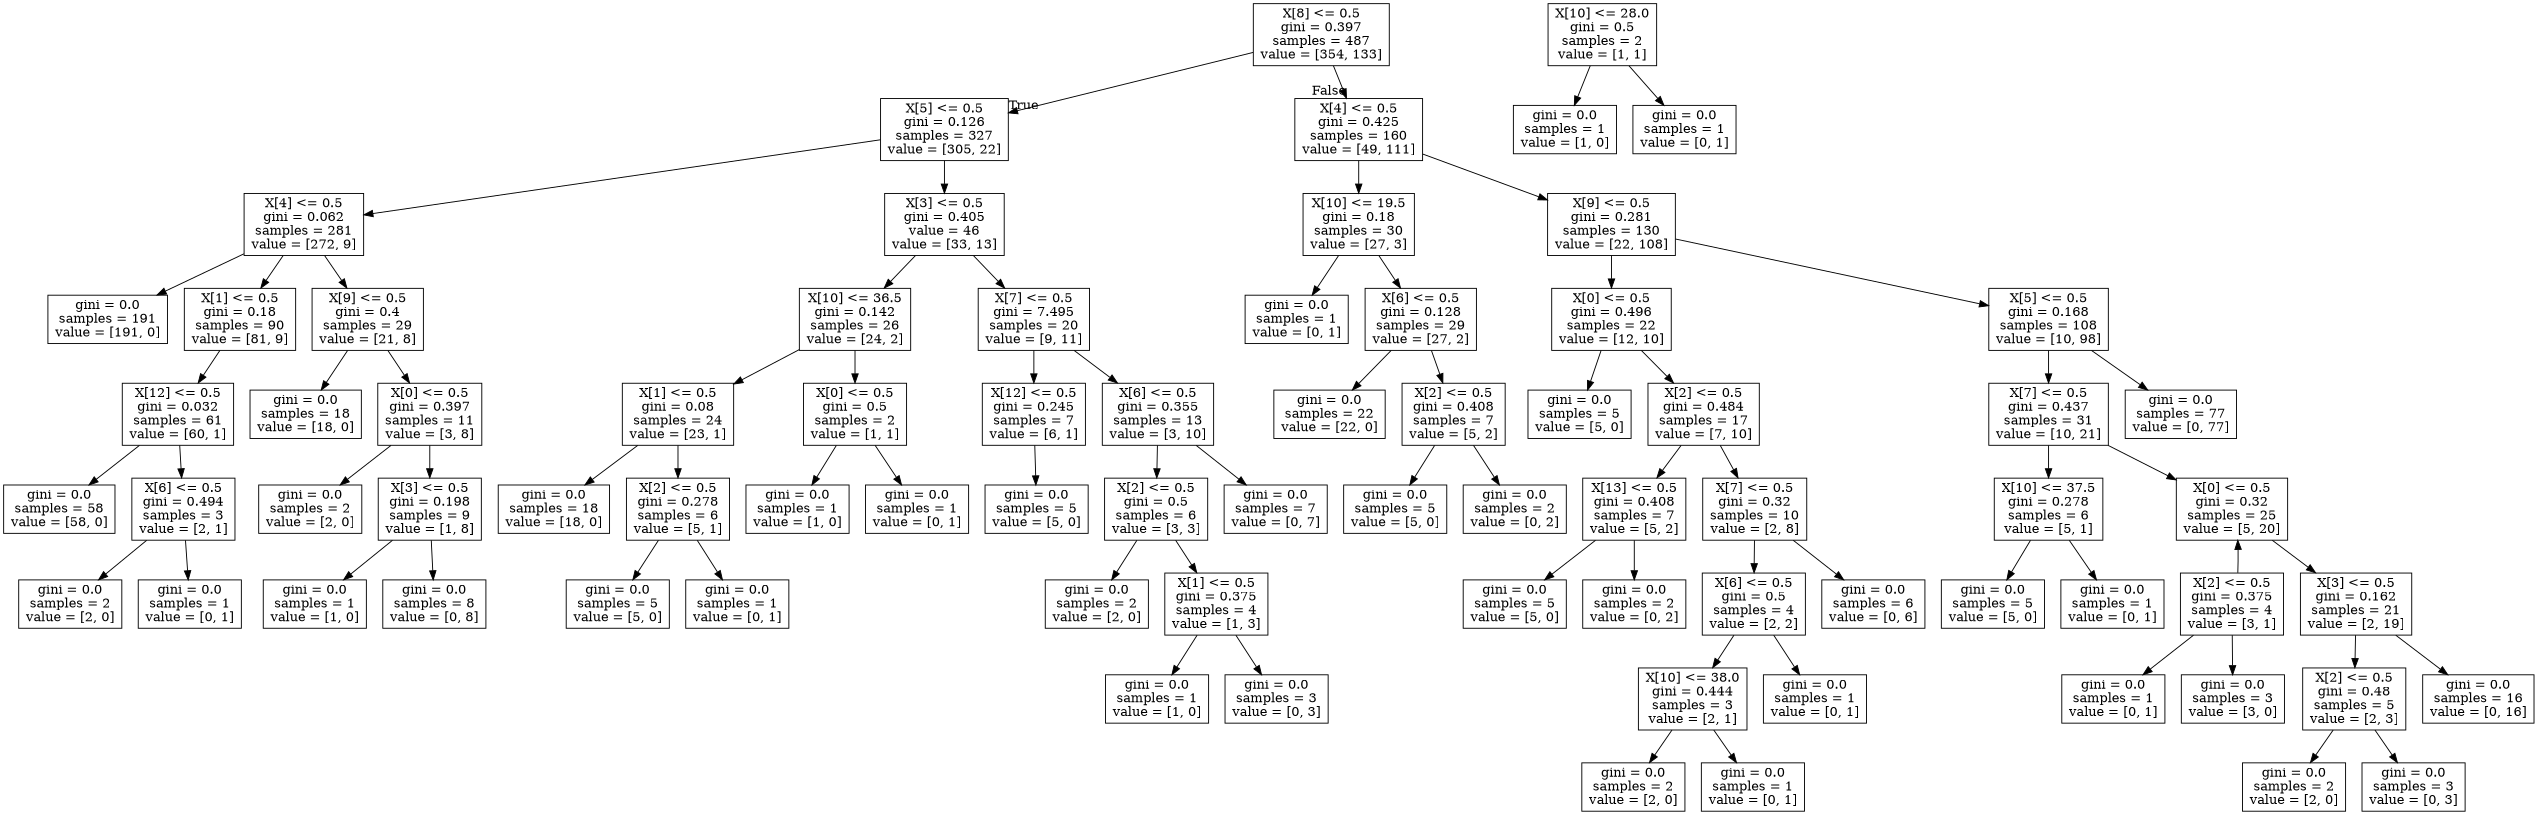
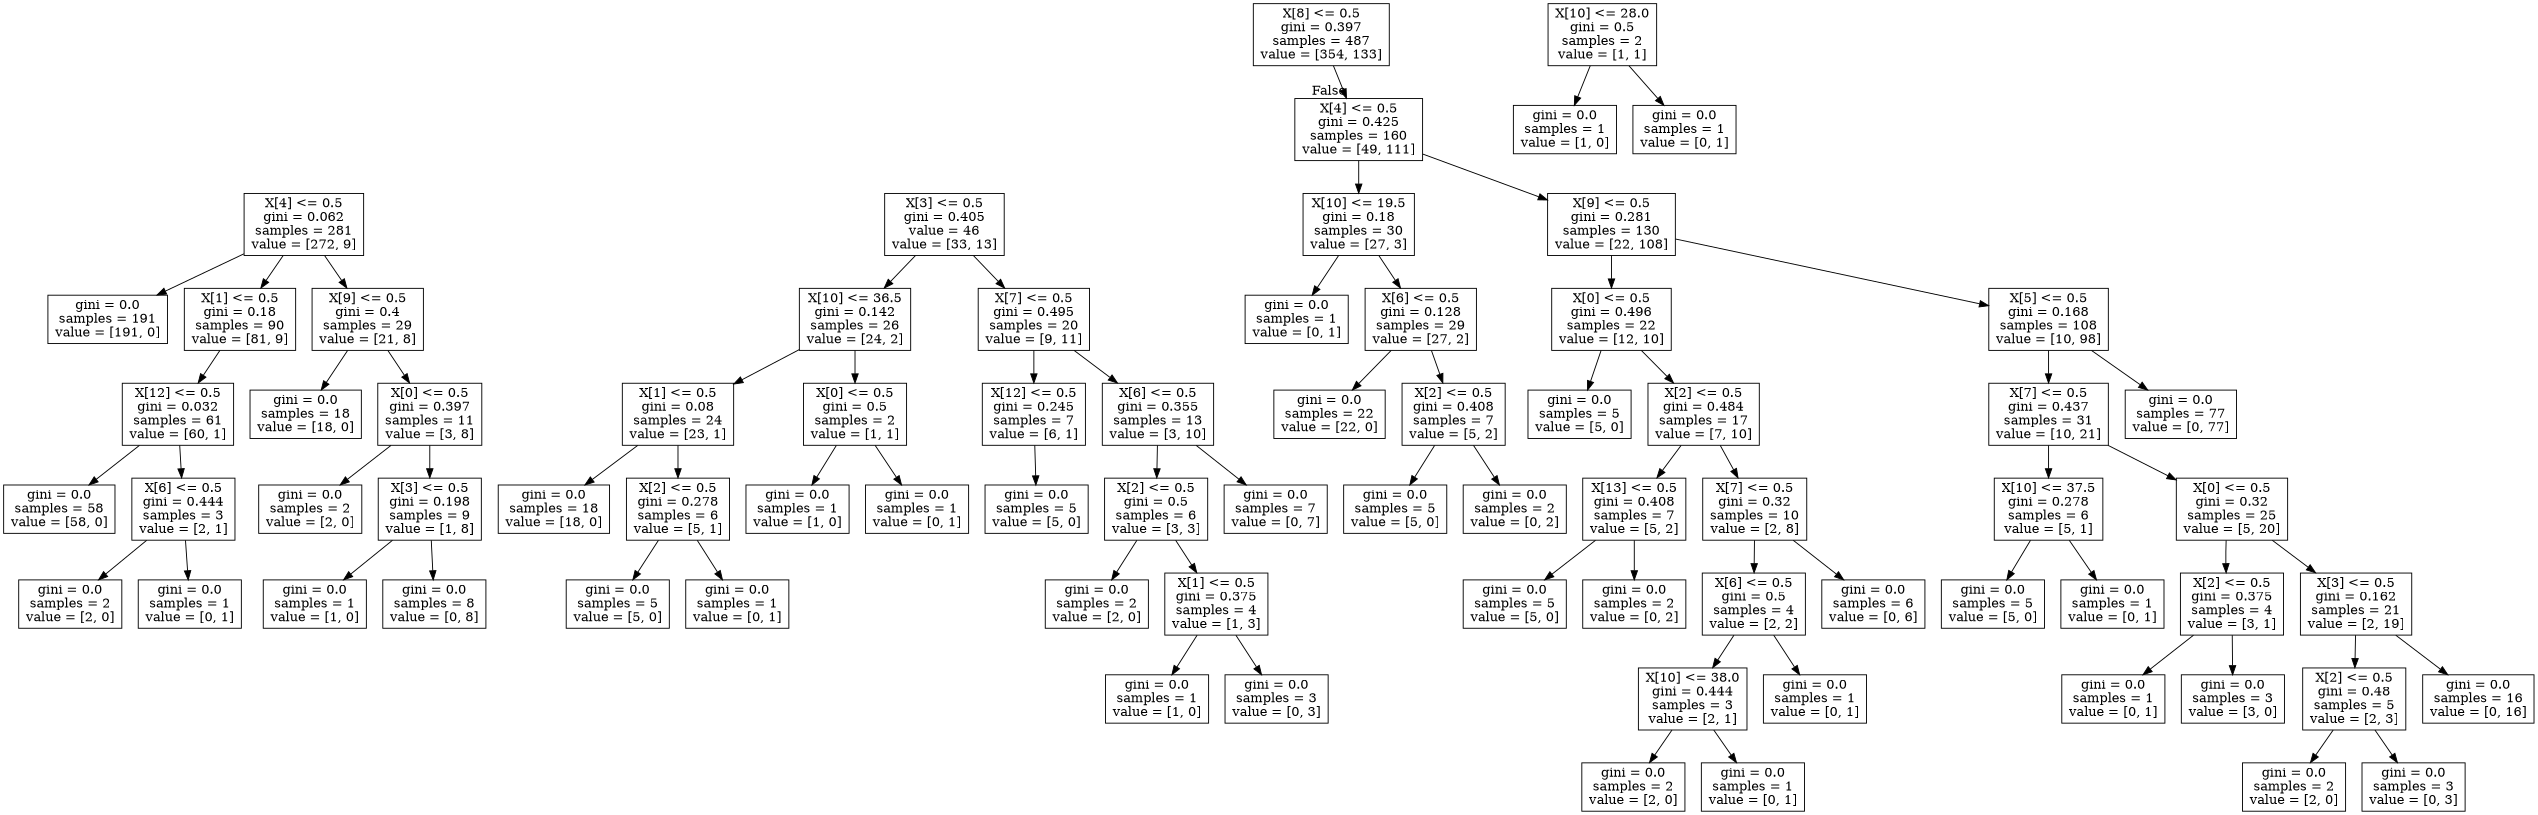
node "X[5] <= 0.5 gini = 0.126 samples = 327 value = [305, 22]": removed
node "X[7] <= 0.5 gini = 7.495 samples = 20 value = [9, 11]": label "X[7] <= 0.5 gini = 7.495 samples = 20 value = [9, 11]" -> "X[7] <= 0.5 gini = 0.495 samples = 20 value = [9, 11]"
node "X[6] <= 0.5 gini = 0.494 samples = 3 value = [2, 1]": label "X[6] <= 0.5 gini = 0.494 samples = 3 value = [2, 1]" -> "X[6] <= 0.5 gini = 0.444 samples = 3 value = [2, 1]"
edge "X[2] <= 0.5 gini = 0.375 samples = 4 value = [3, 1]" -> "X[0] <= 0.5 gini = 0.32 samples = 25 value = [5, 20]": reversed
